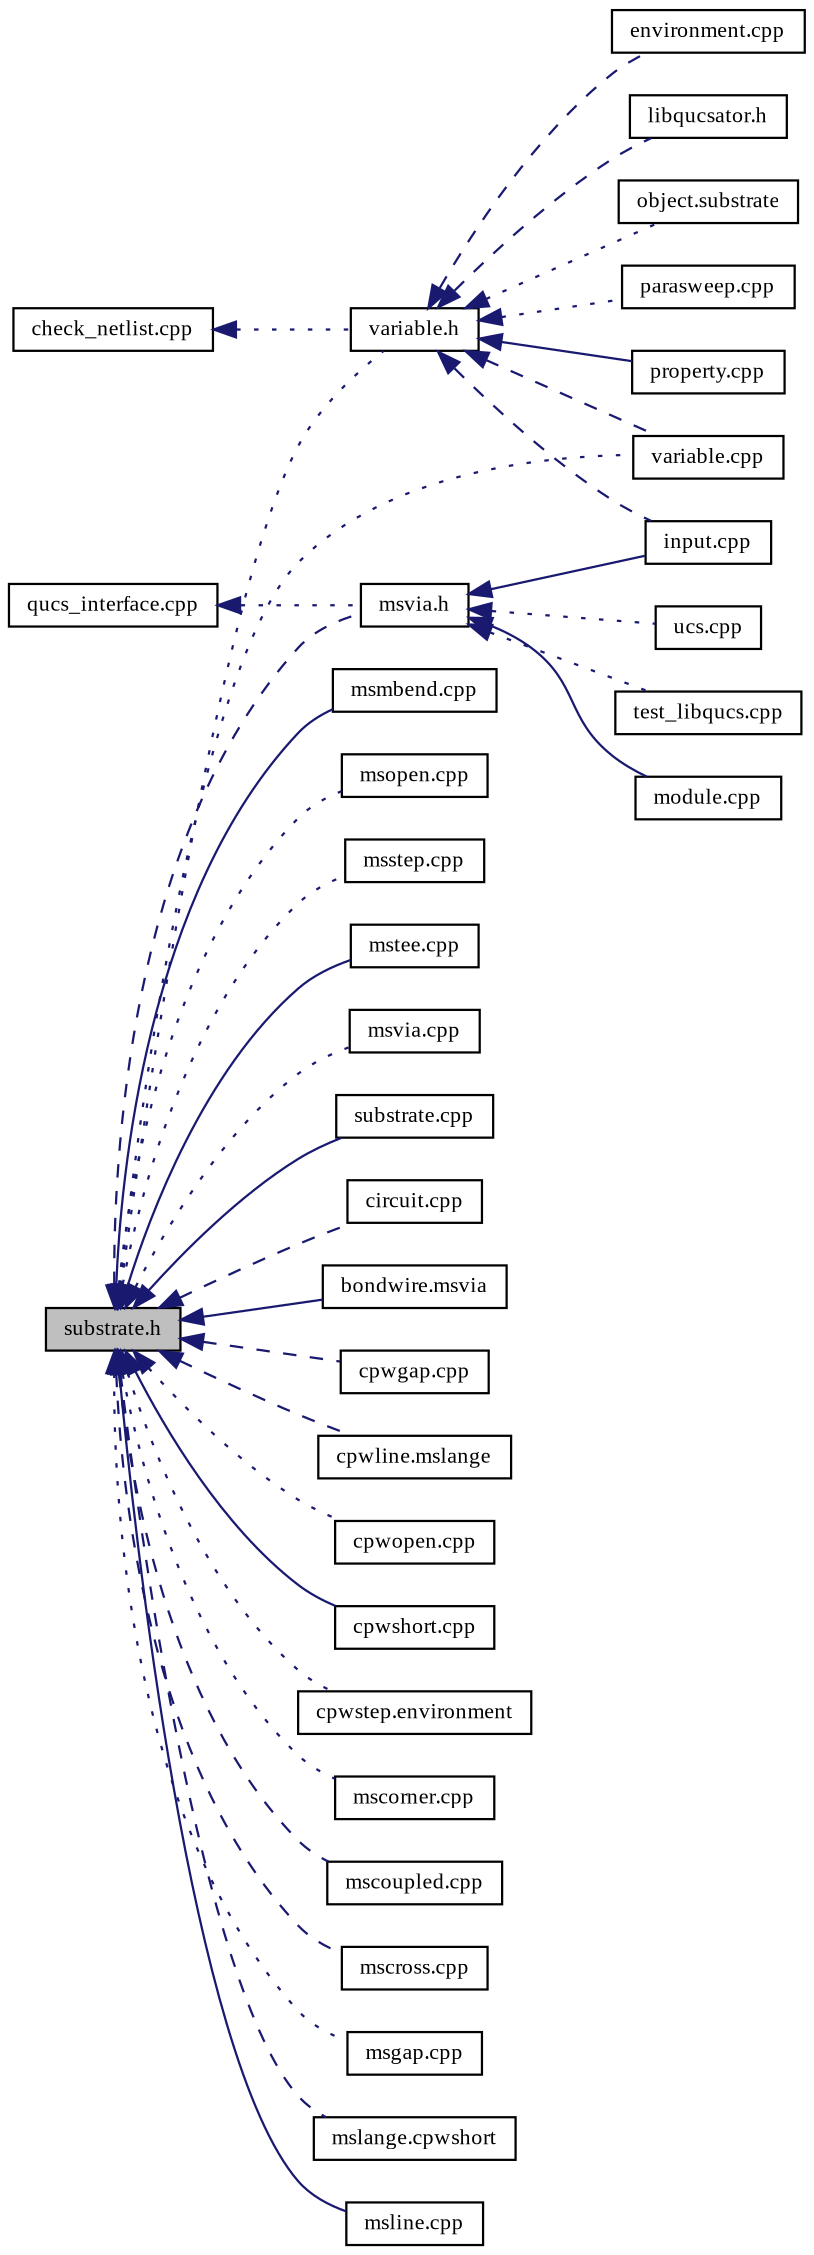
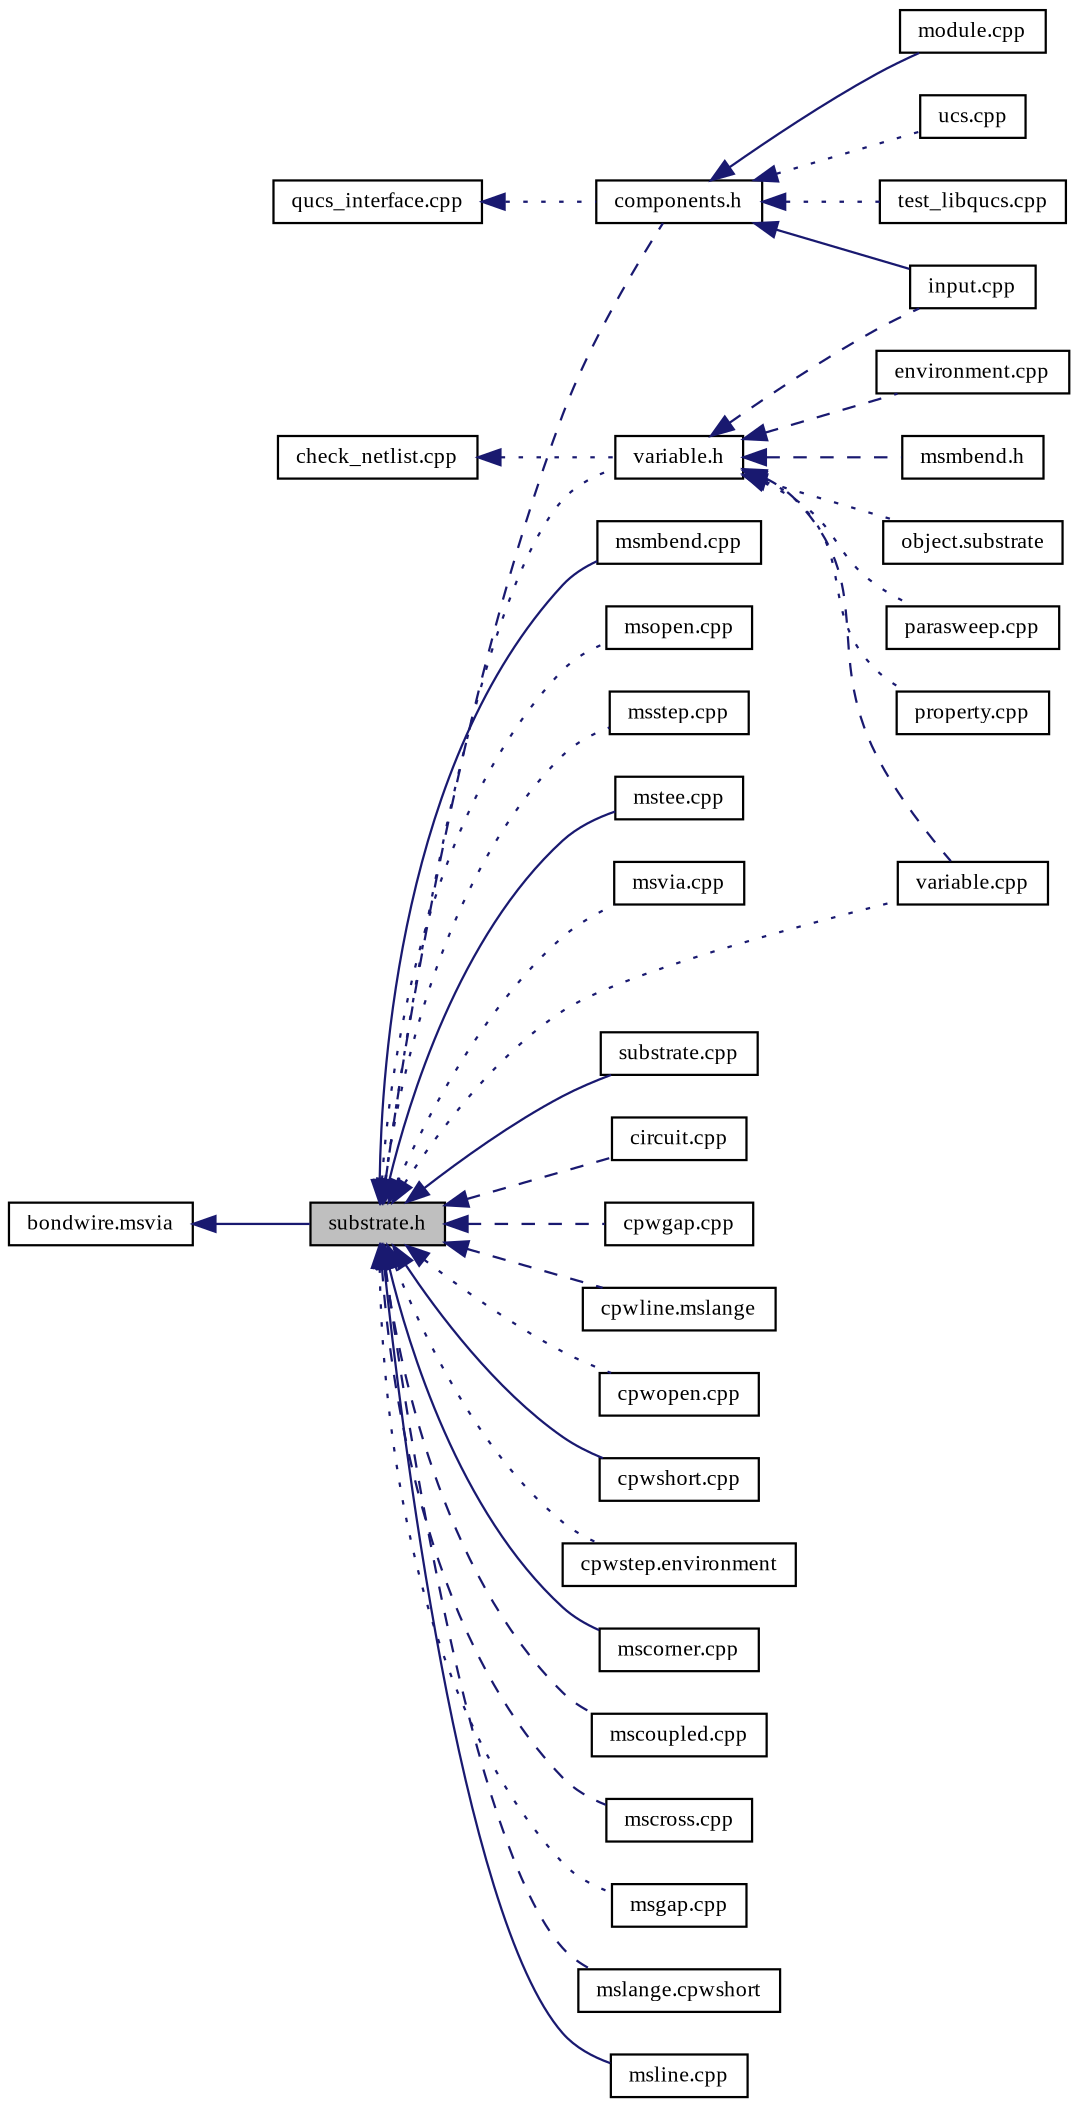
node "libqucsator.h": label "libqucsator.h" -> "msmbend.h"
edge "property.cpp" -> "variable.h": style solid -> dotted
node "msvia.h": label "msvia.h" -> "components.h"
edge "bondwire.msvia" -> "substrate.h": reversed
edge "mscorner.cpp" -> "substrate.h": style dotted -> solid
